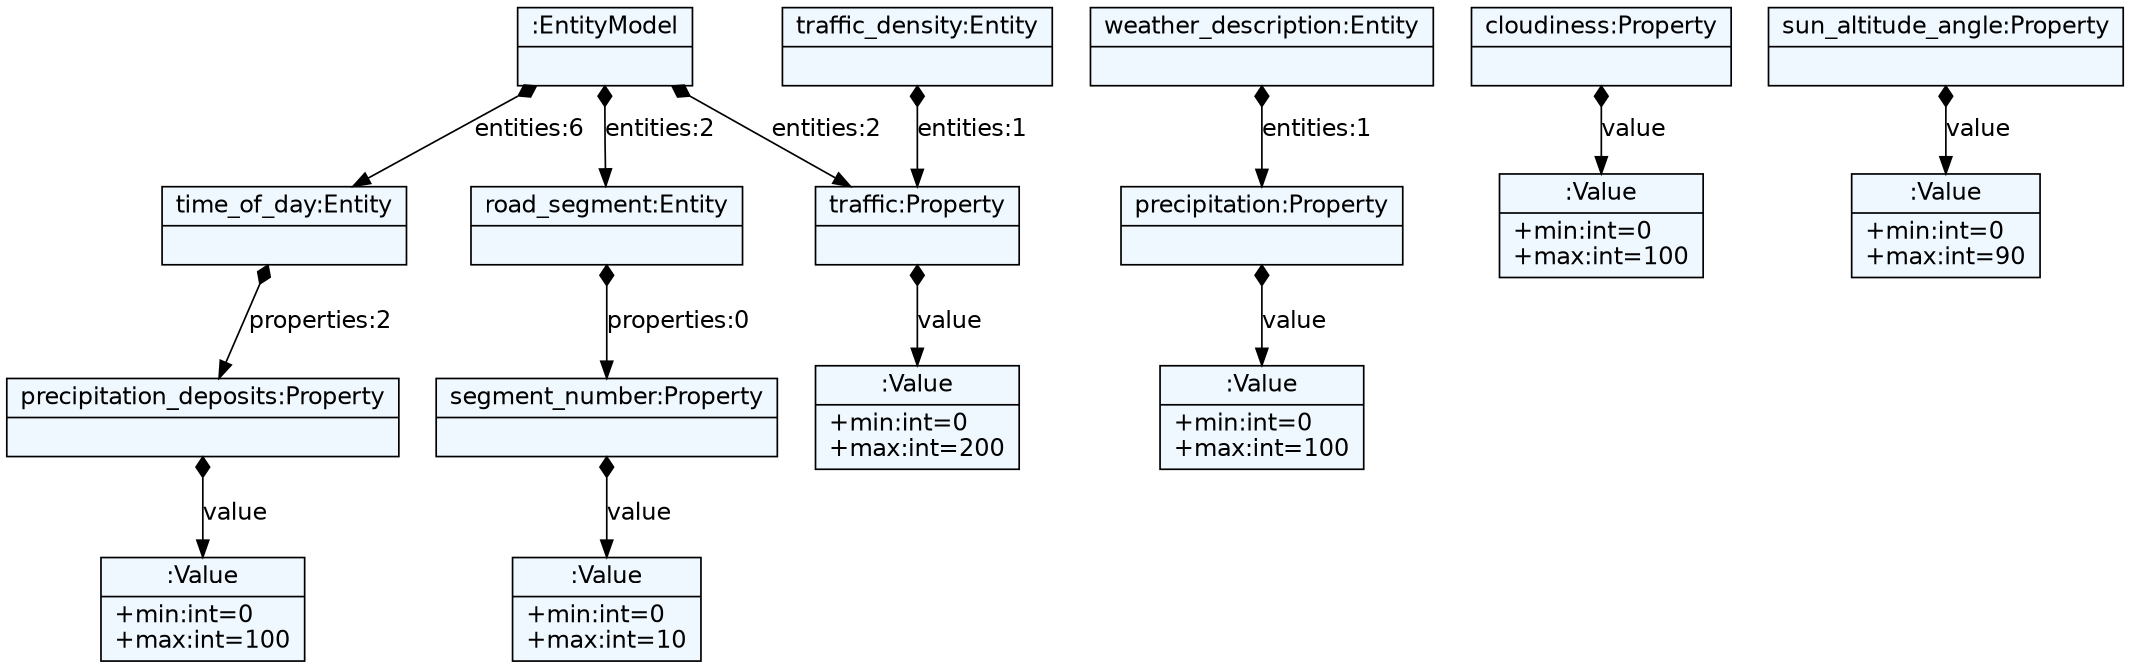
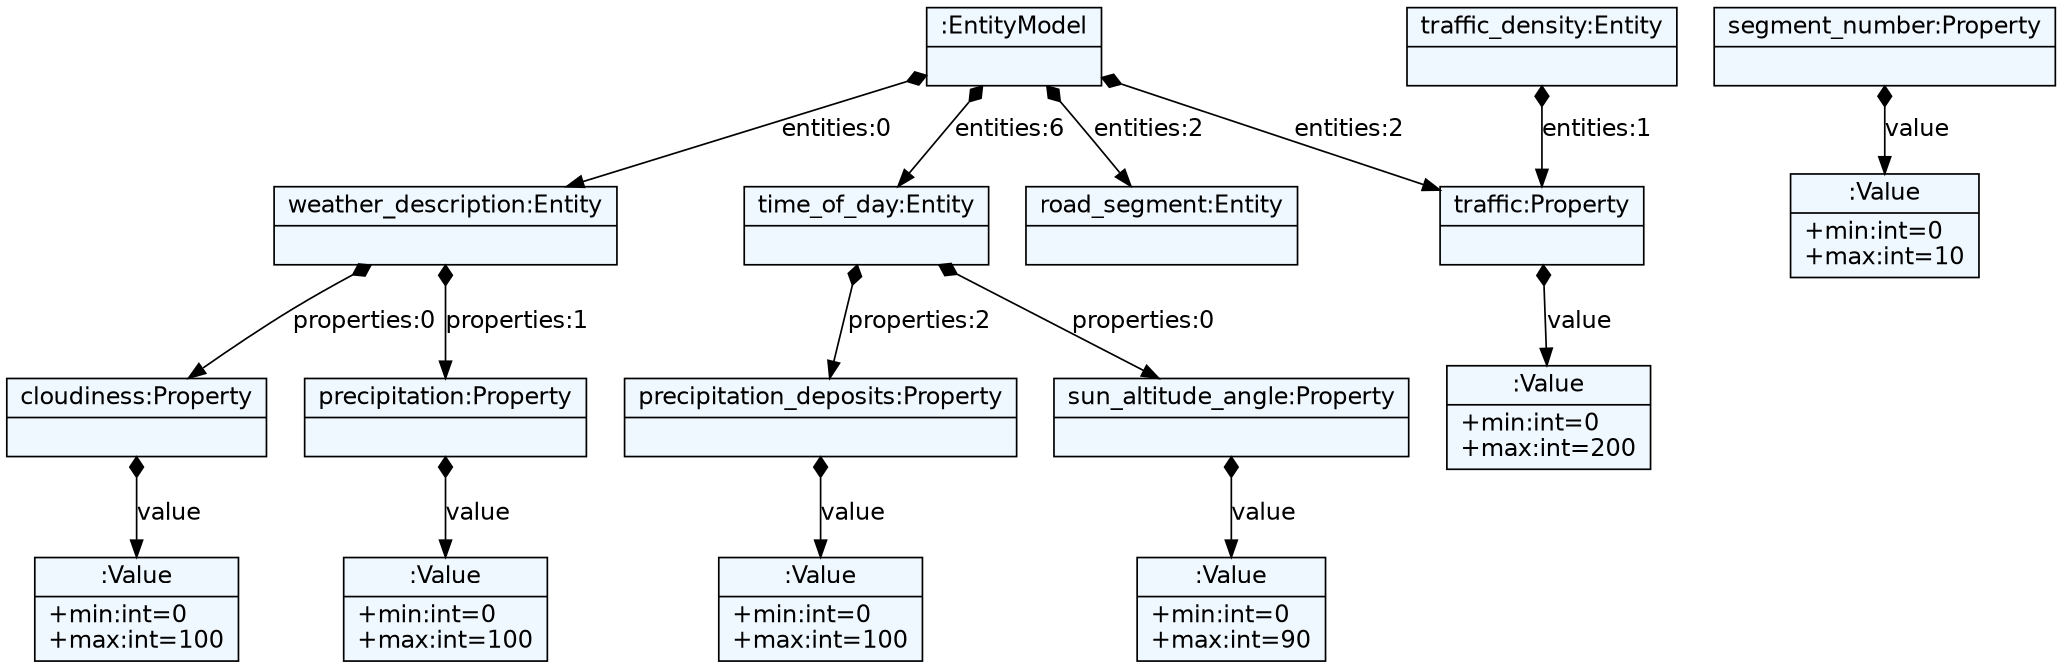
edge "weather_description:Entity" -- "precipitation:Property": label "entities:1" -> "properties:1"
edge ":EntityModel" -- "weather_description:Entity": added, label "entities:0"
edge "weather_description:Entity" -- "cloudiness:Property": added, label "properties:0"
edge "road_segment:Entity" -- "segment_number:Property": removed, label "properties:0"
edge "time_of_day:Entity" -- "sun_altitude_angle:Property": added, label "properties:0"
